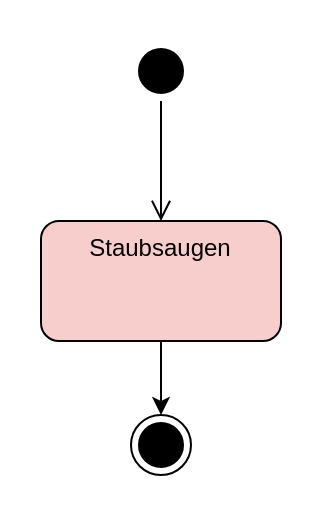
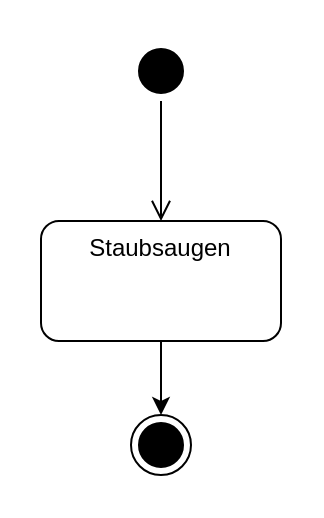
node "Staubsaugen": fillcolor #f8cecc -> #ffffff
